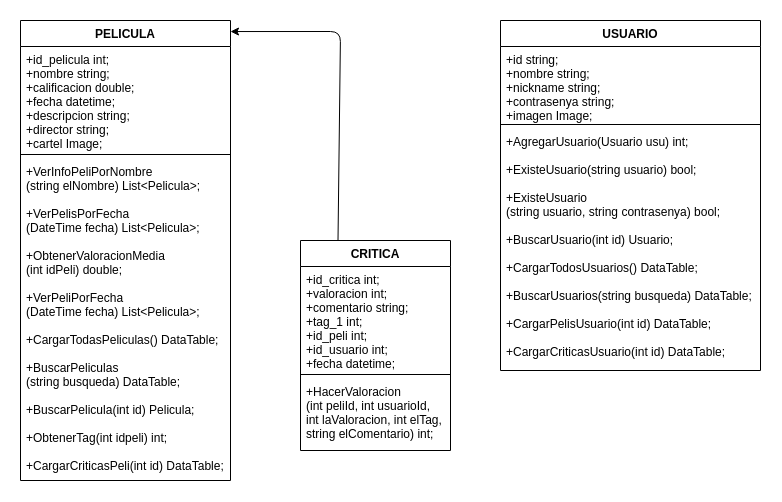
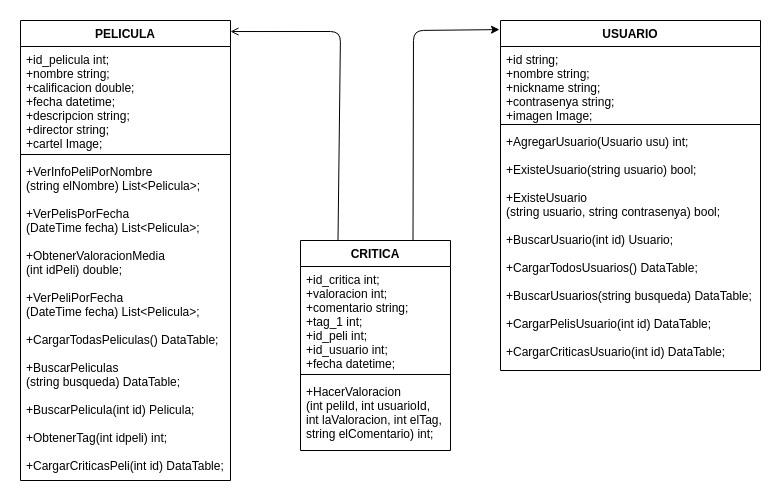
edge "CRITICA" -> "PELICULA": arrowhead classic -> open
edge "CRITICA" -> "USUARIO": added
